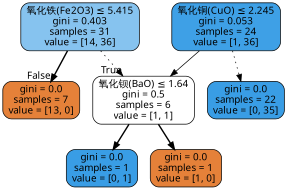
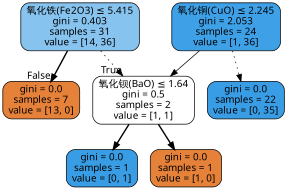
node "氧化铜(CuO) ≤ 2.245": text "gini = 0.053" -> "gini = 2.053"
node "氧化钡(BaO) ≤ 1.64": text "samples = 6" -> "samples = 2"
